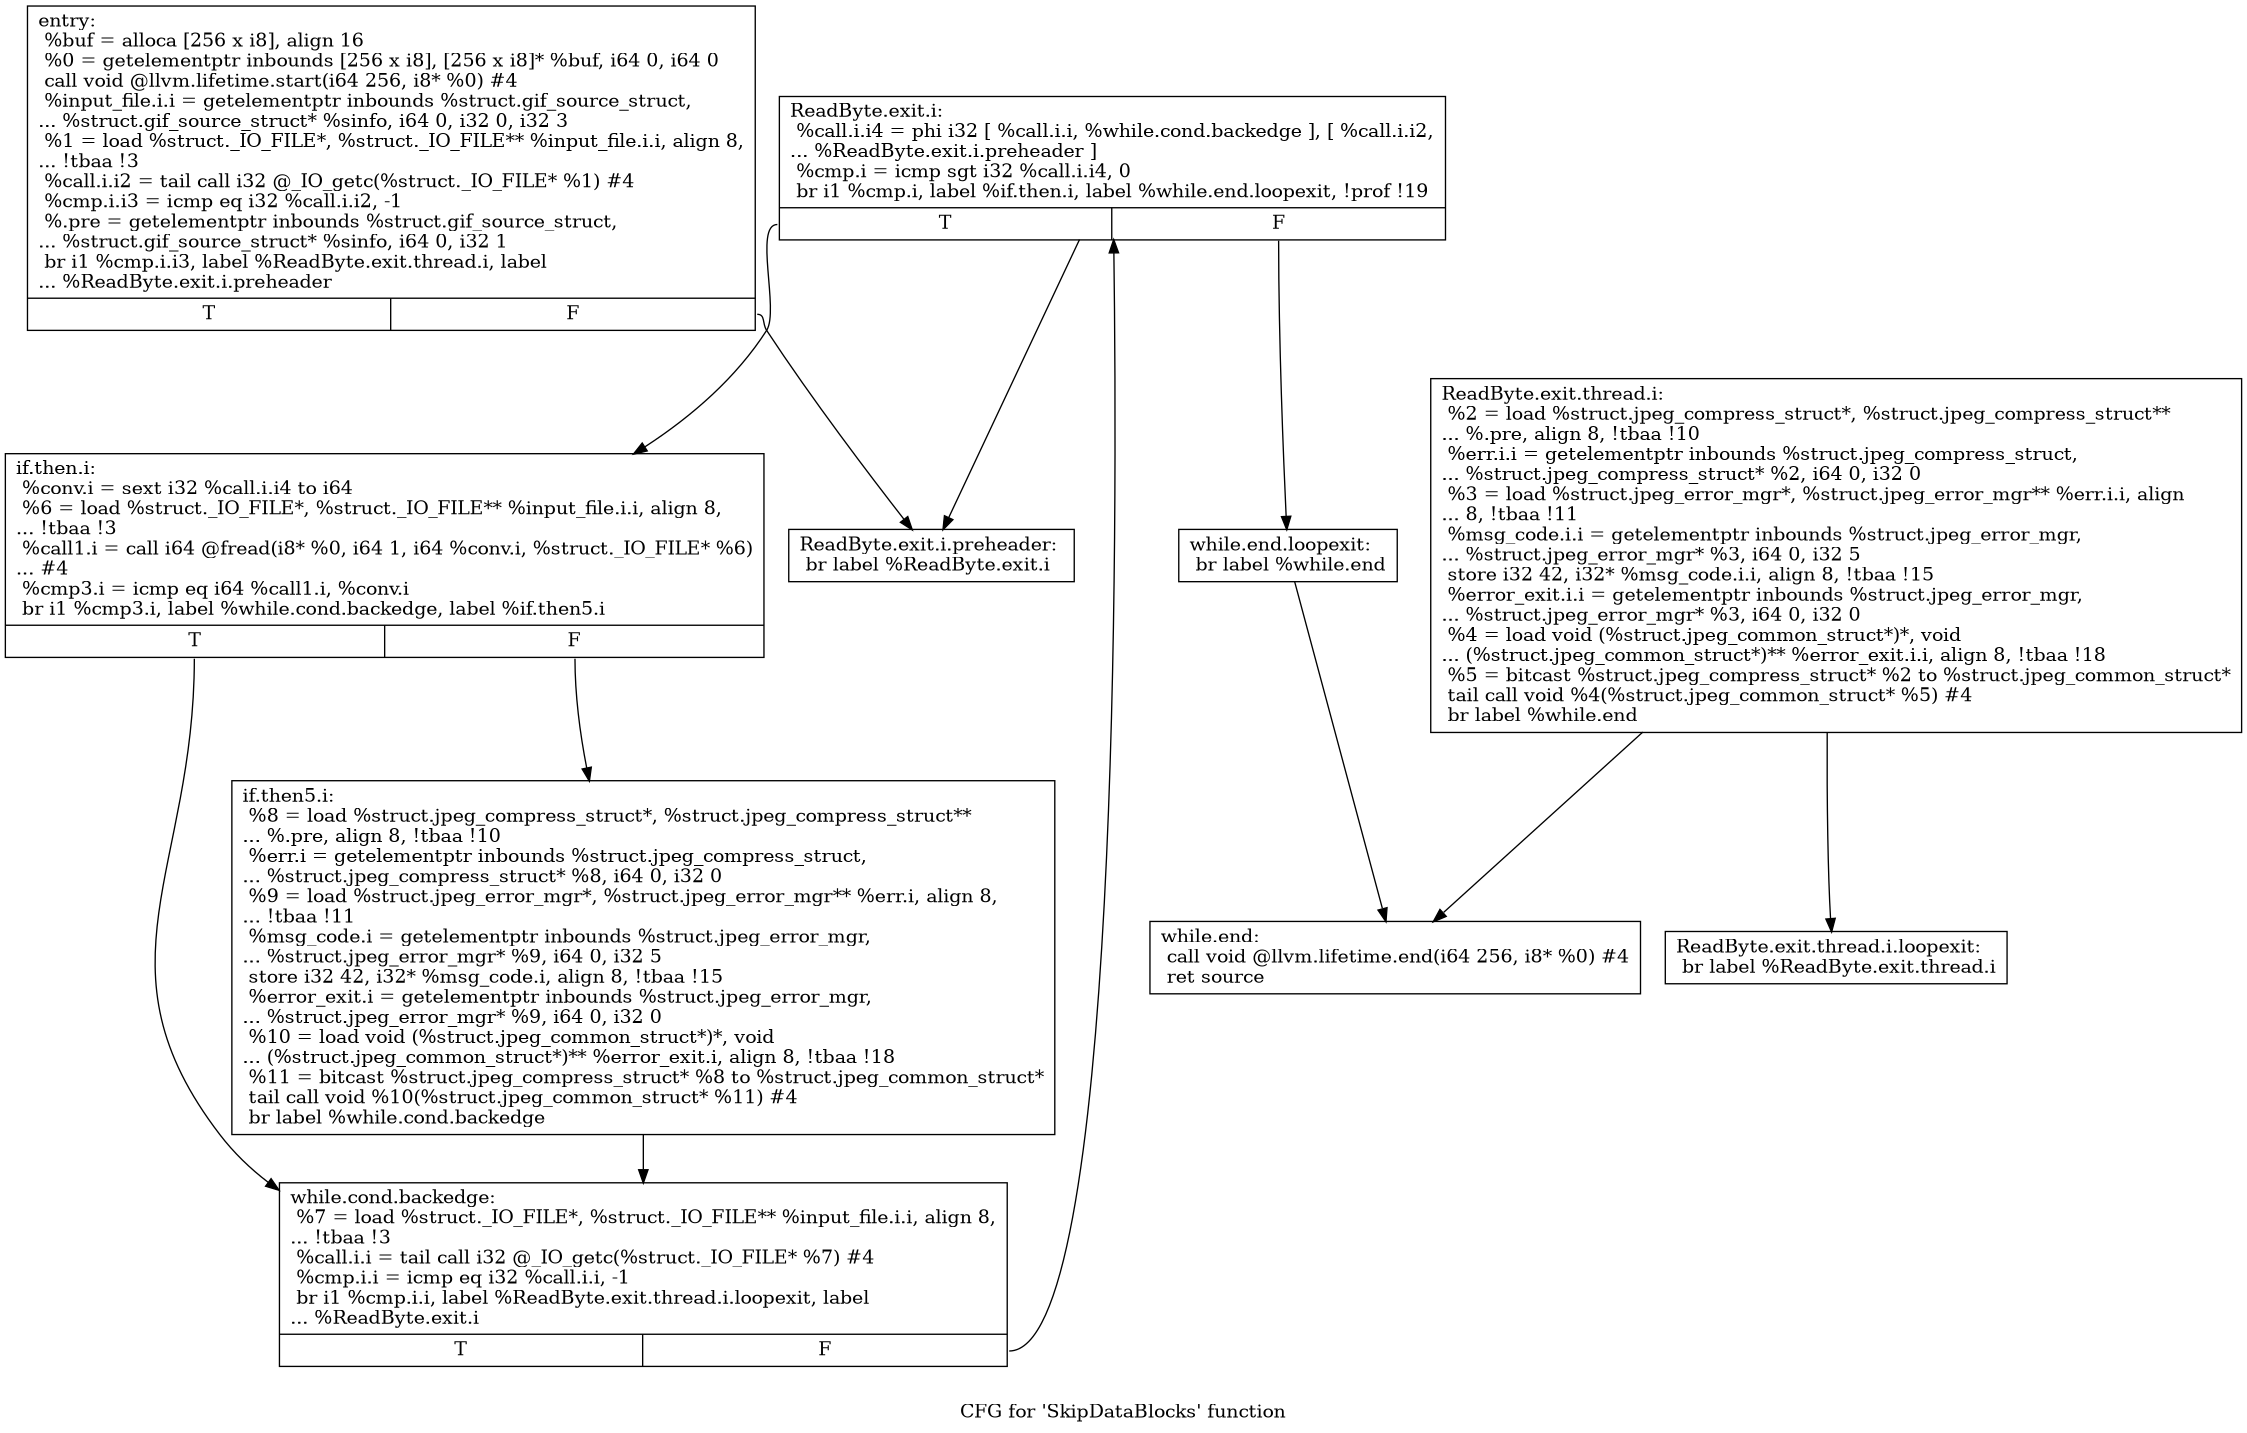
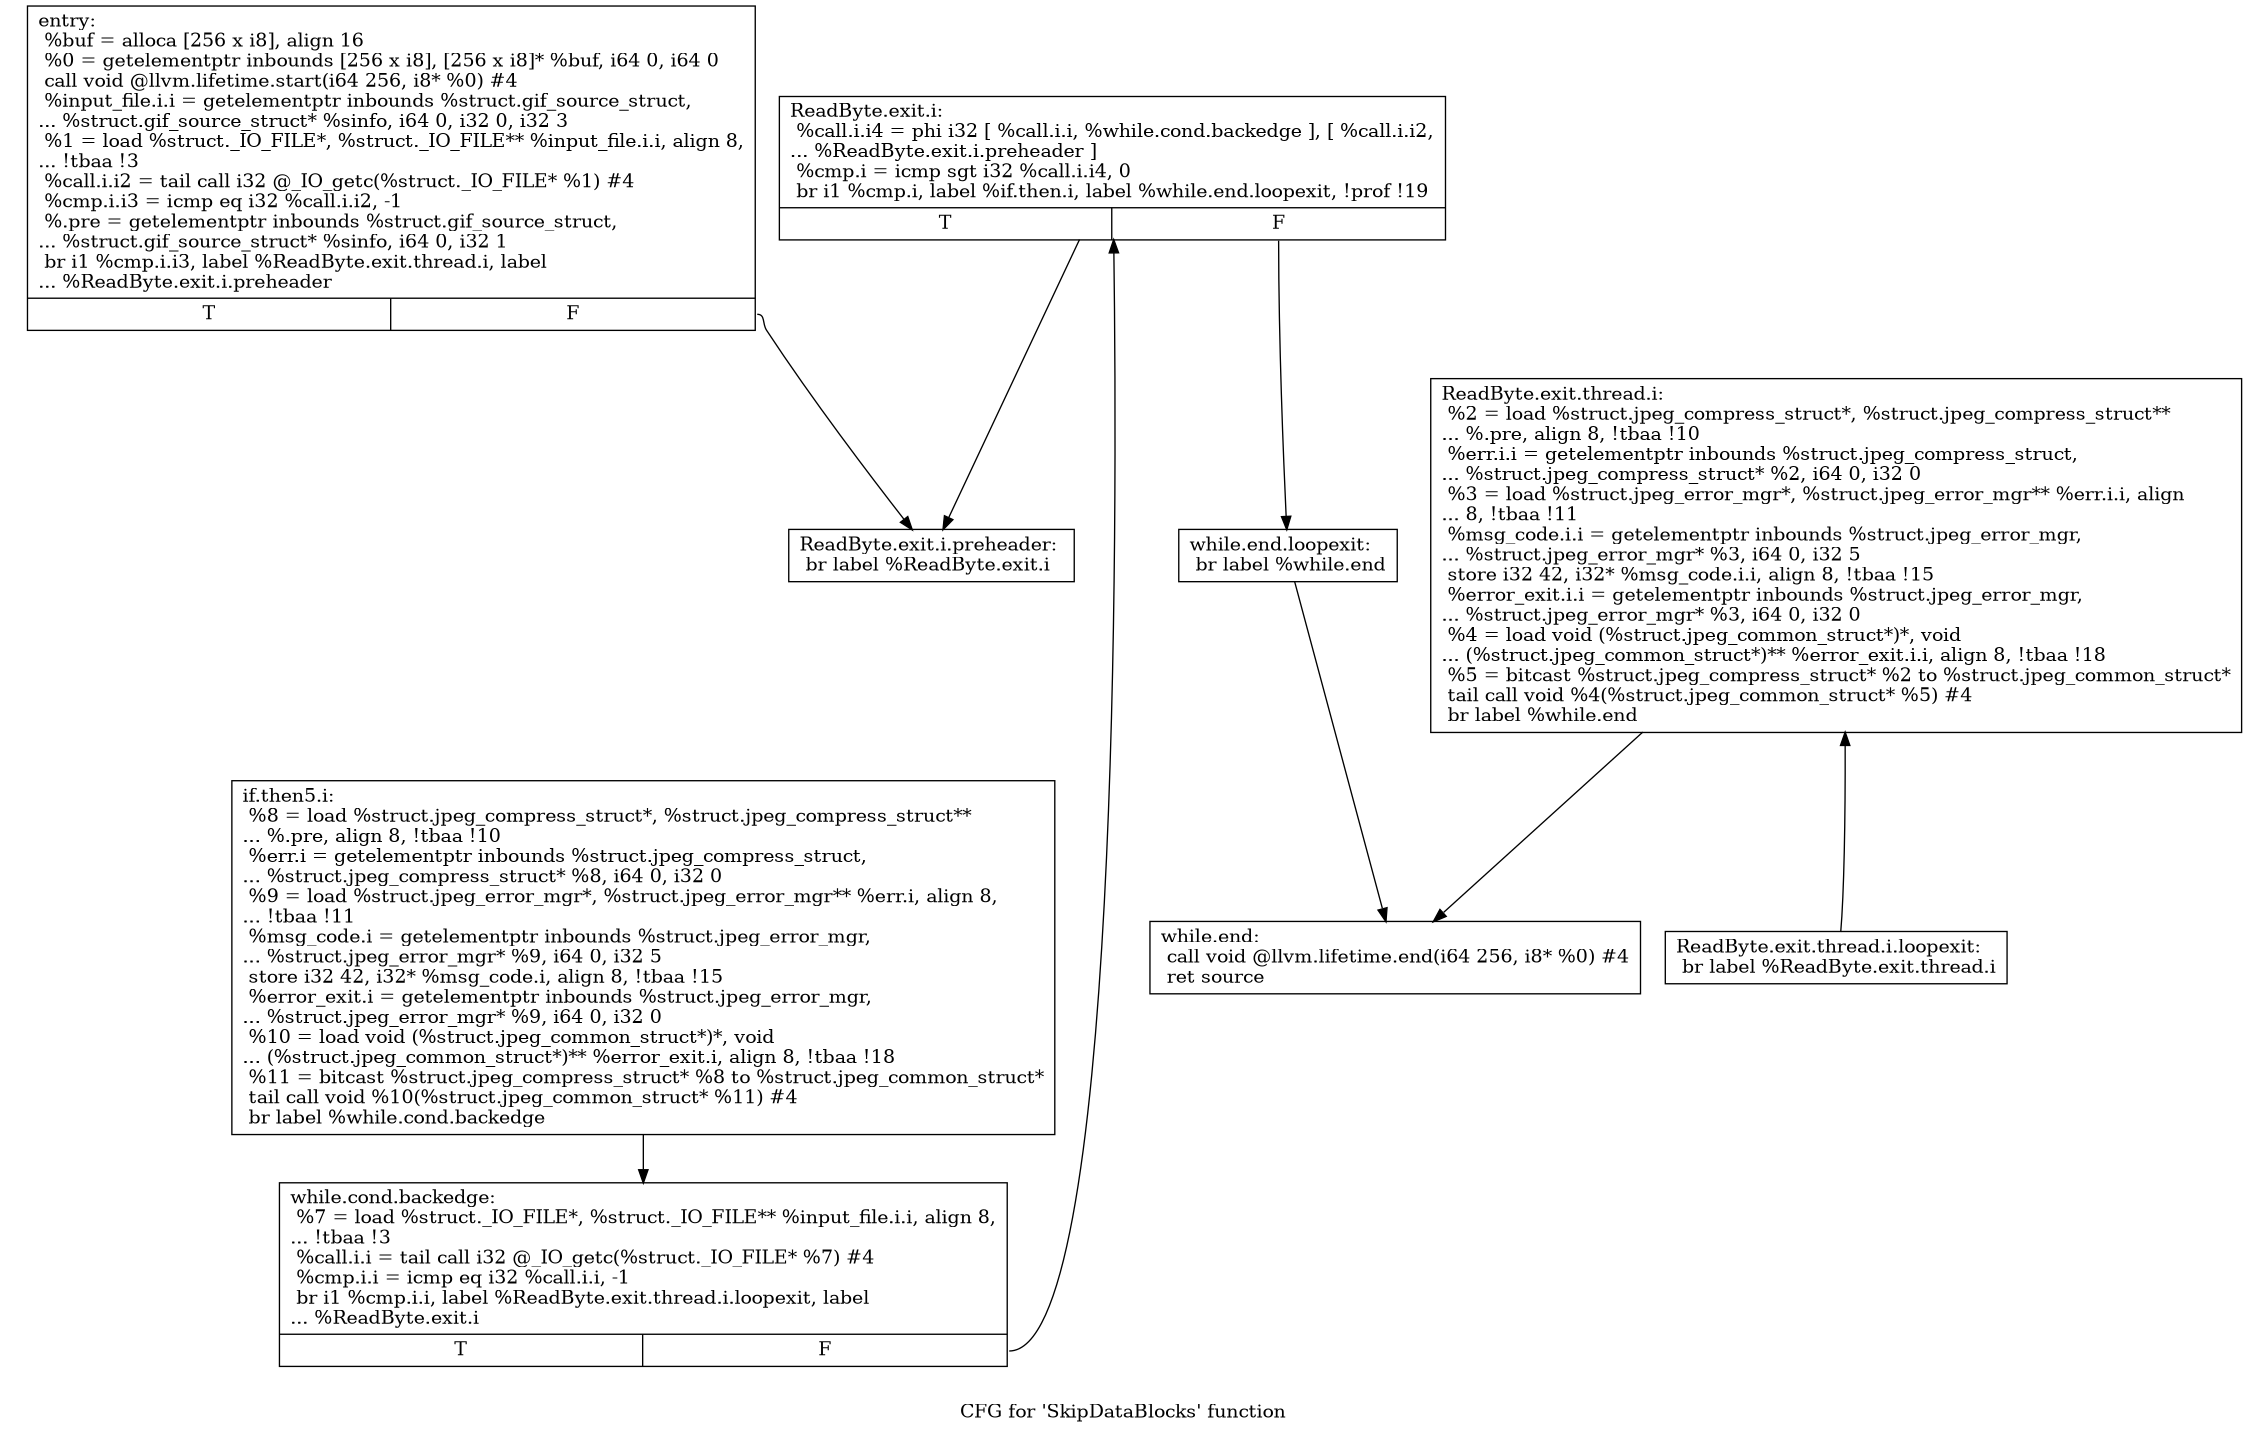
node "if.then.i:": removed
edge "ReadByte.exit.thread.i:" -> "ReadByte.exit.thread.i.loopexit:": reversed
